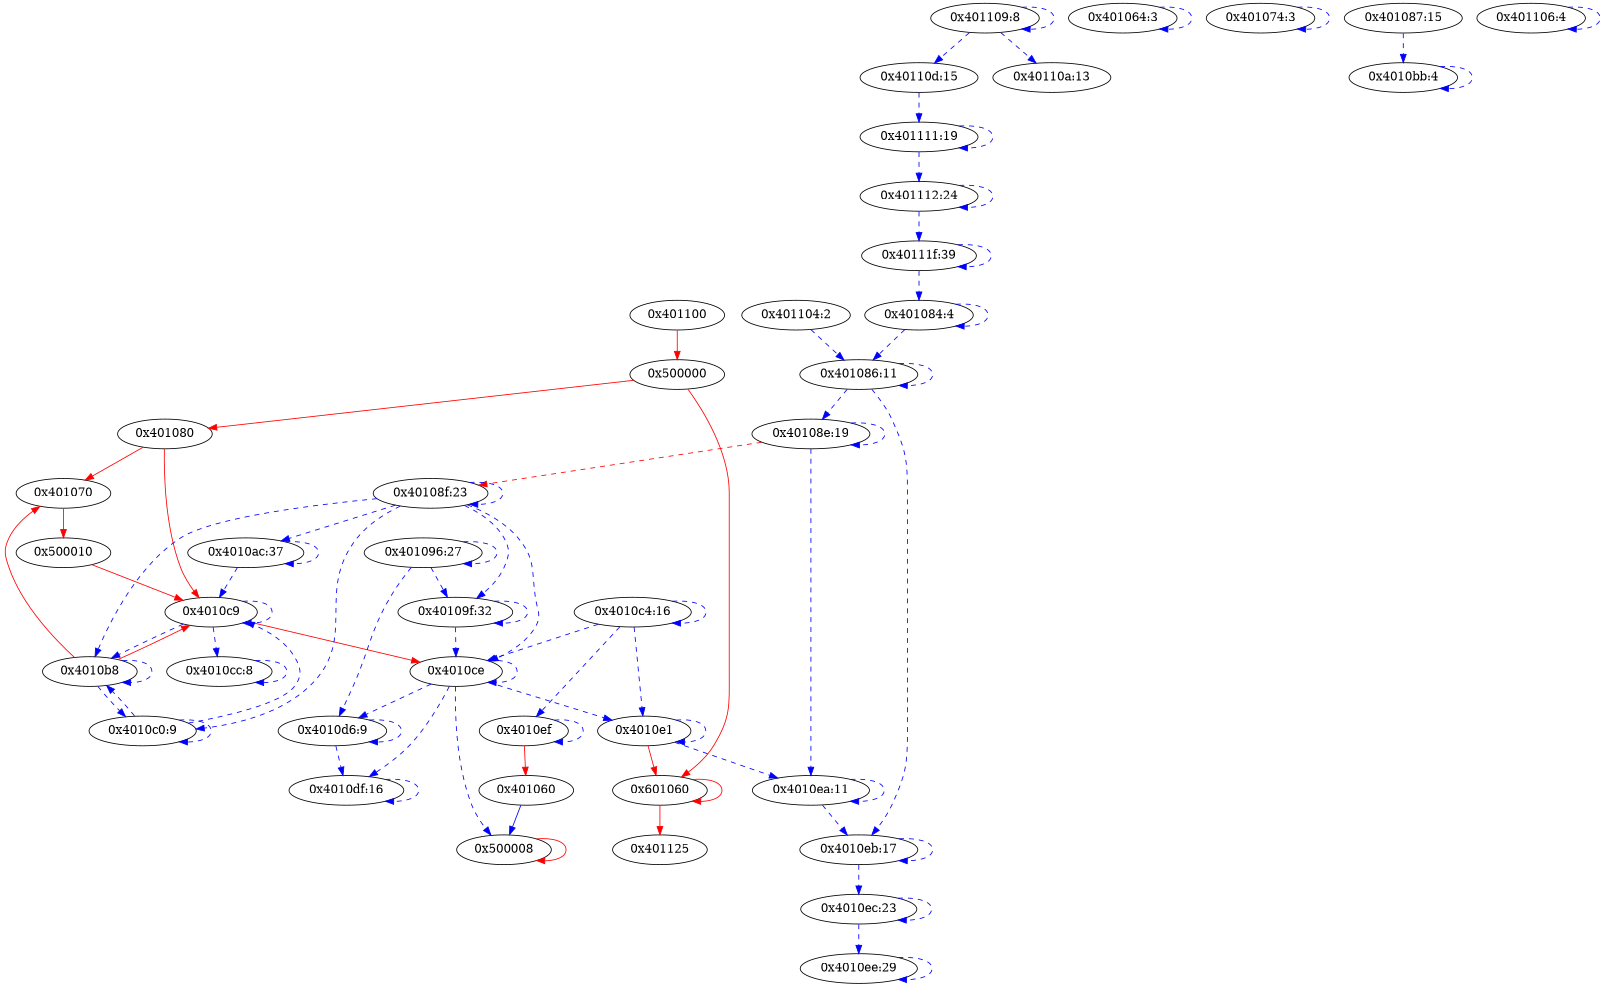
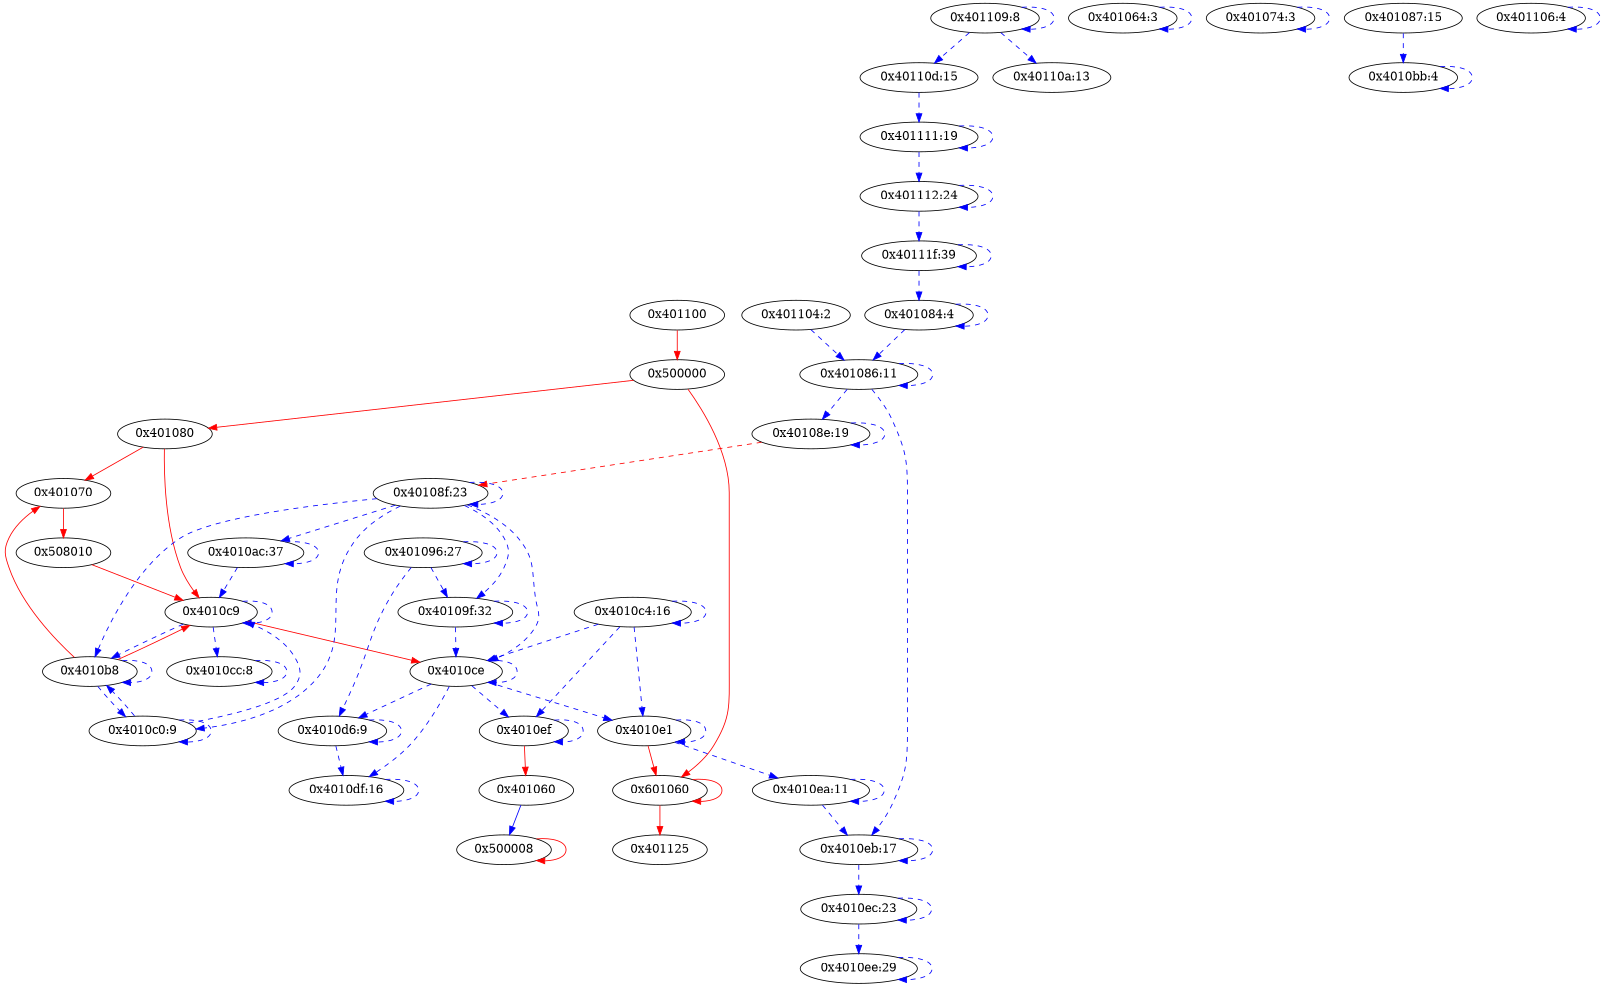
node "0x500010": label "0x500010" -> "0x508010"
edge "0x40108e:19" -> "0x4010ea:11": removed
edge "0x4010ce" -> "0x500008": now "0x4010ce" -> "0x4010ef"
